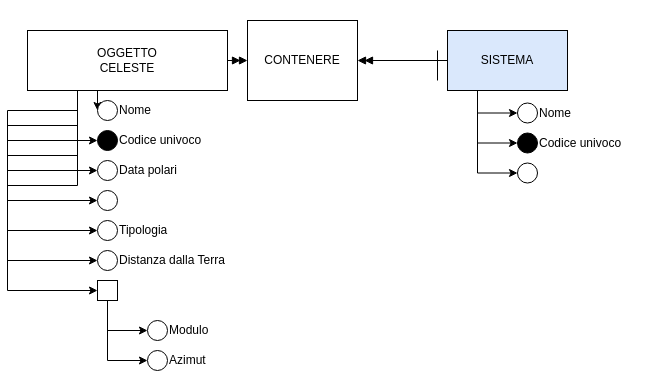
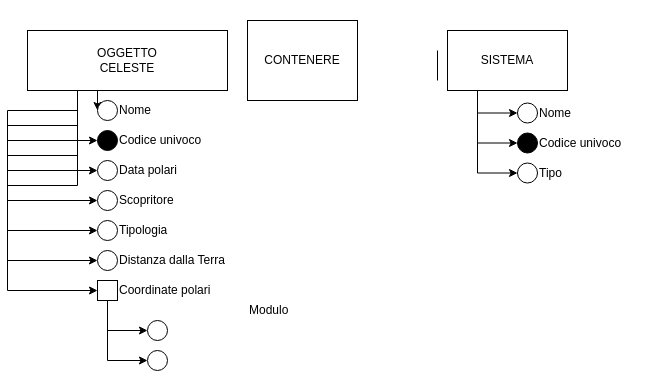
edge "OGGETTO CELESTE" -> "CONTENERE": removed
edge "SISTEMA" -> "CONTENERE": removed
node "SISTEMA": fillcolor #dae8fc -> #ffffff
node "Tipo": added
node "Scopritore": added
node "Coordinate polari": added
node "Modulo": moved (218, 331) -> (298, 311)
node "Azimut": removed
